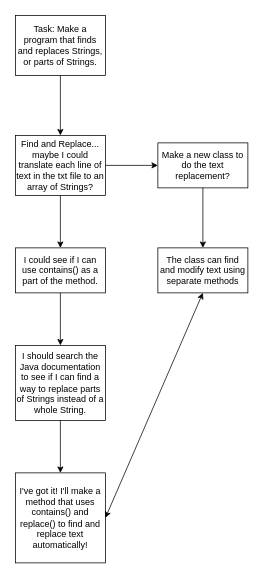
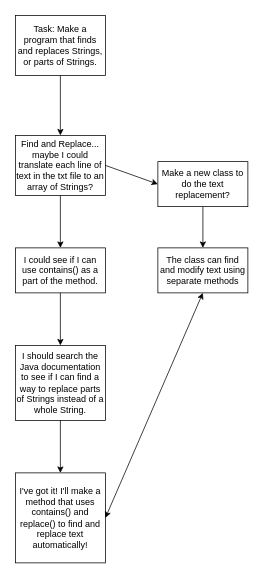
node "Make a new class to do the text replacement?": moved (203, 165) -> (203, 184)
